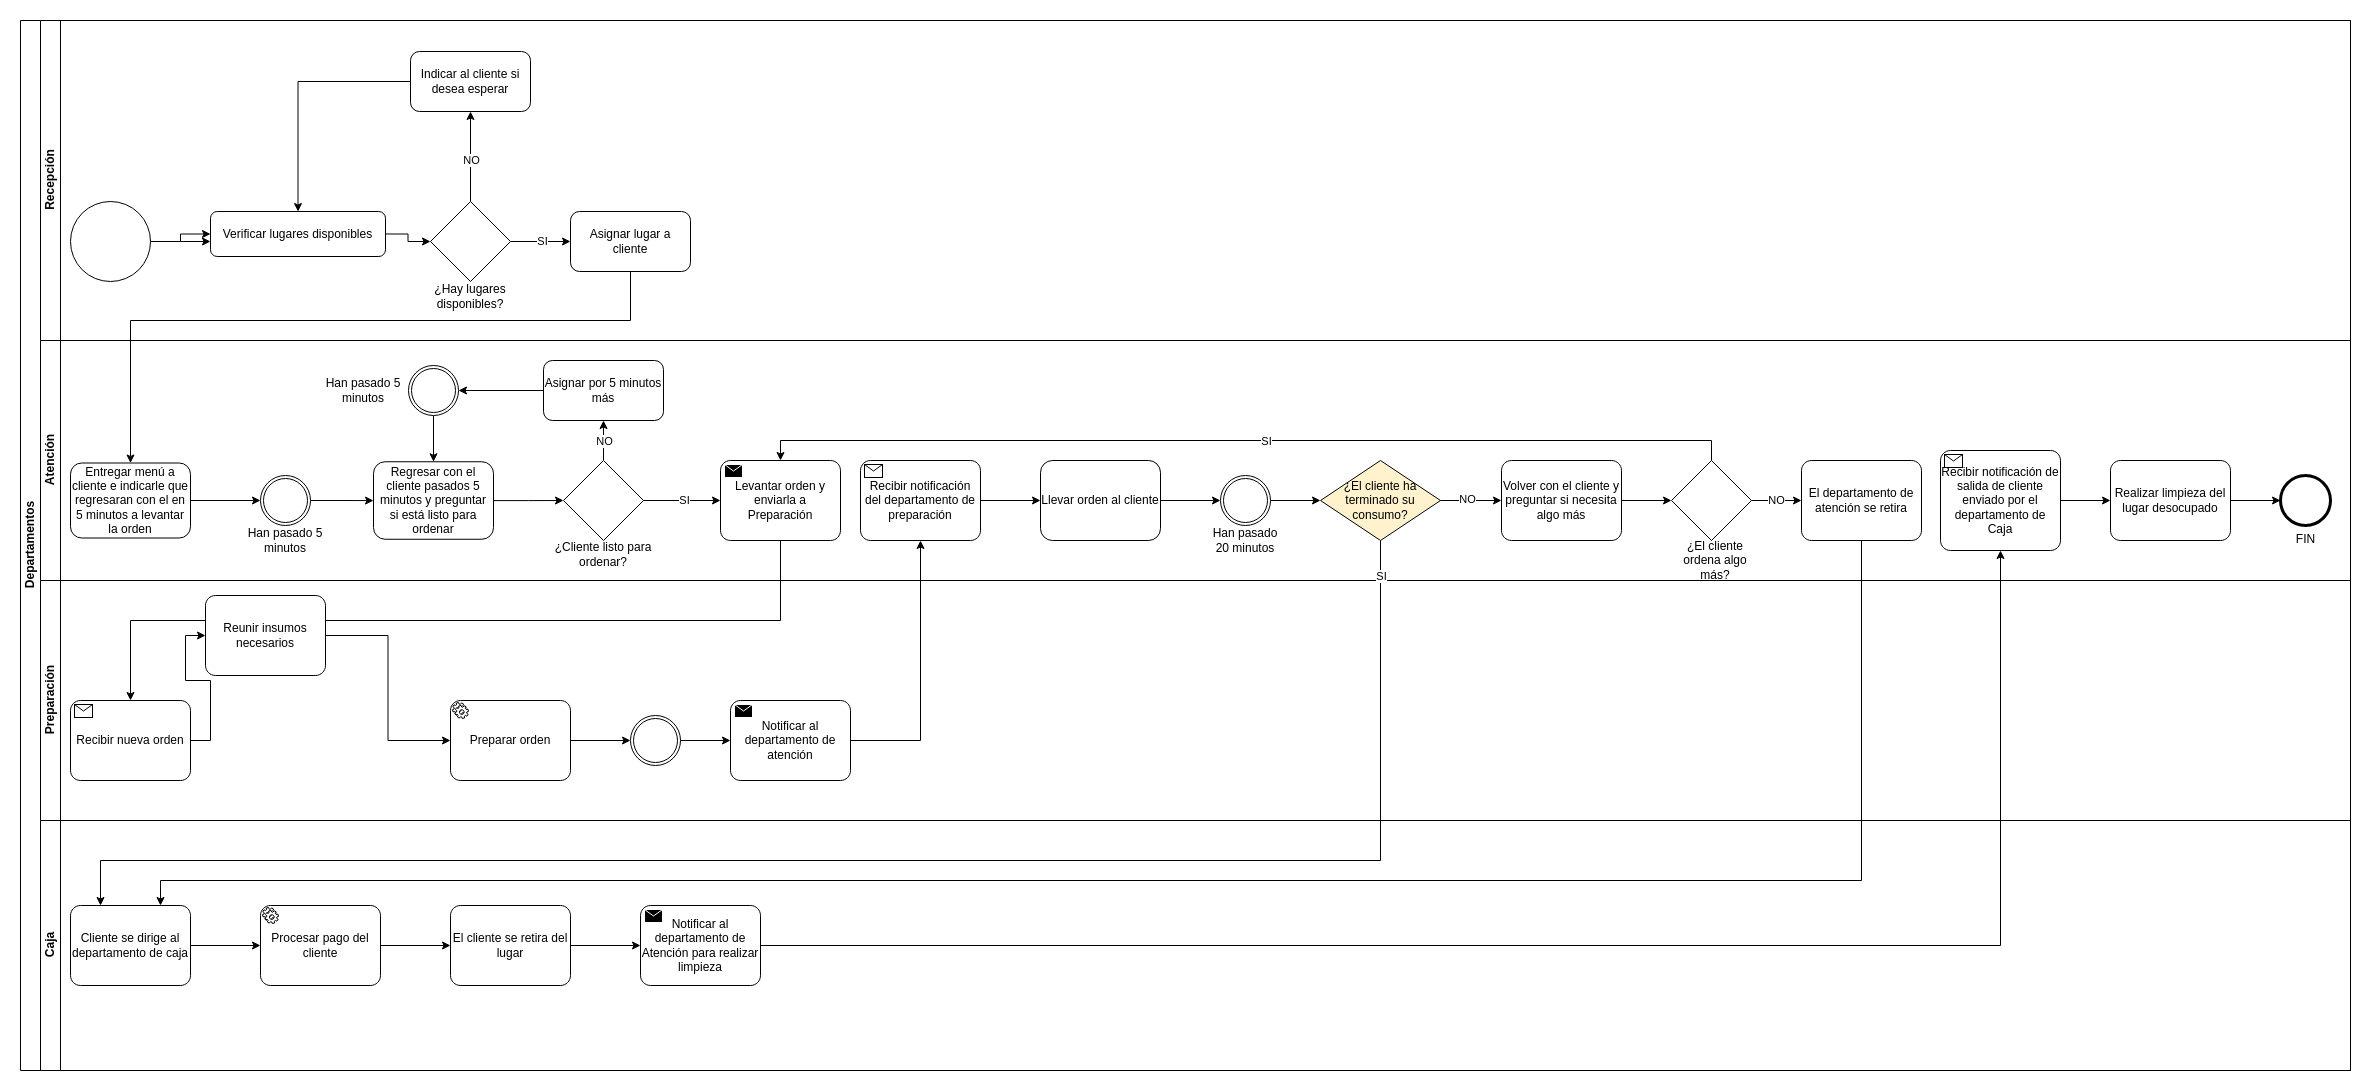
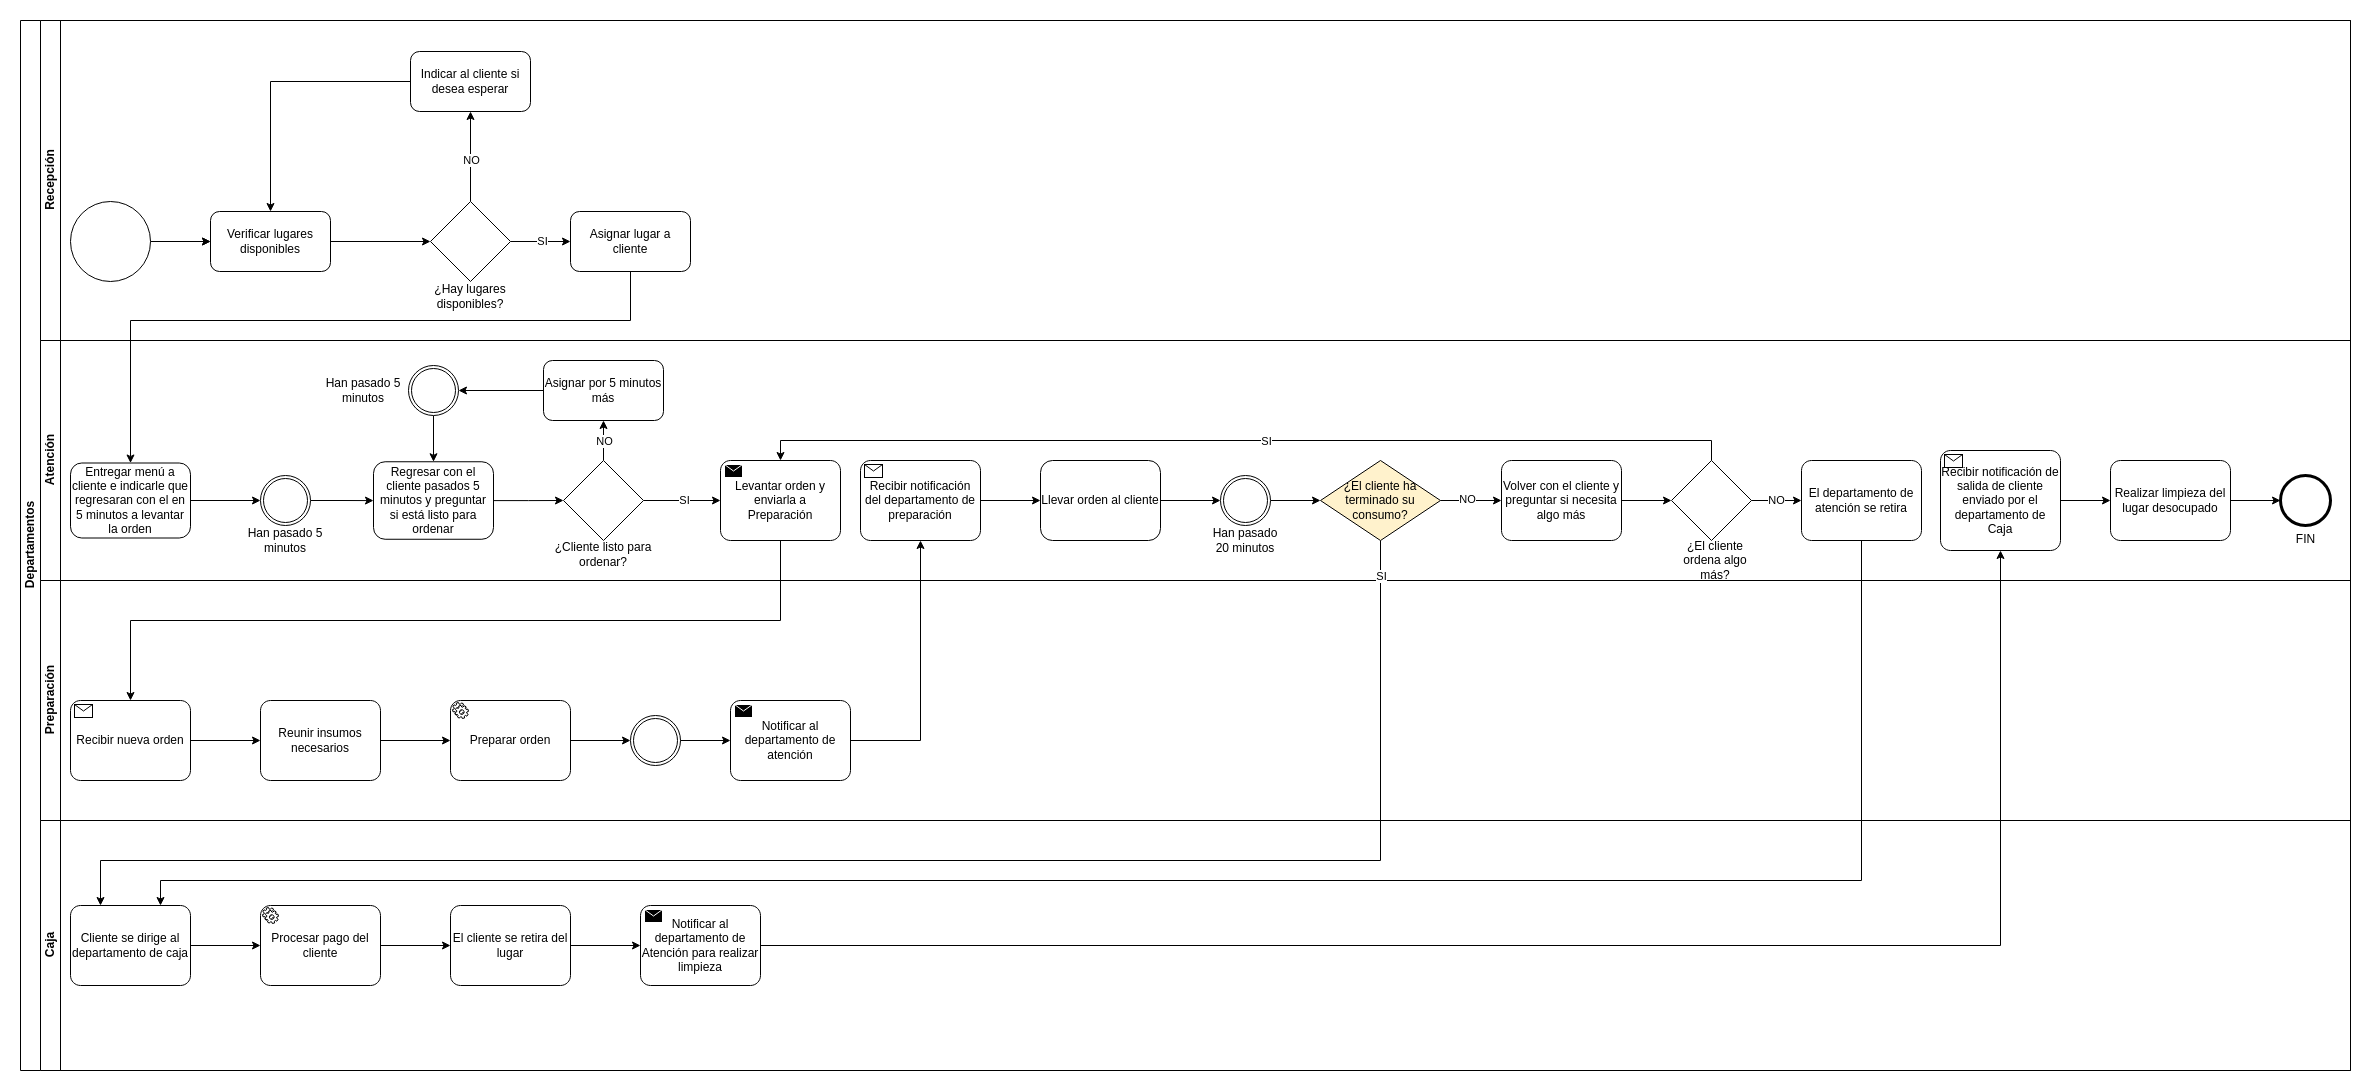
node "Verificar lugares disponibles": size 175x45 -> 120x60
node "Reunir insumos necesarios": moved (266, 636) -> (321, 741)
